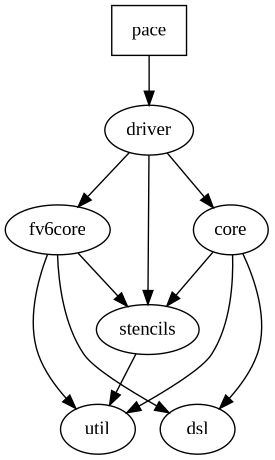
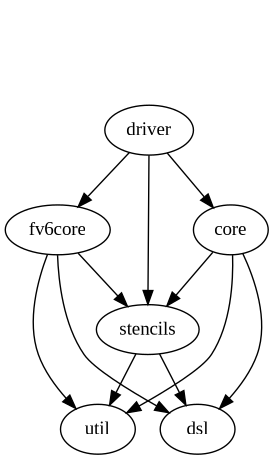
node "pace": removed
edge "stencils" -> "dsl": added
